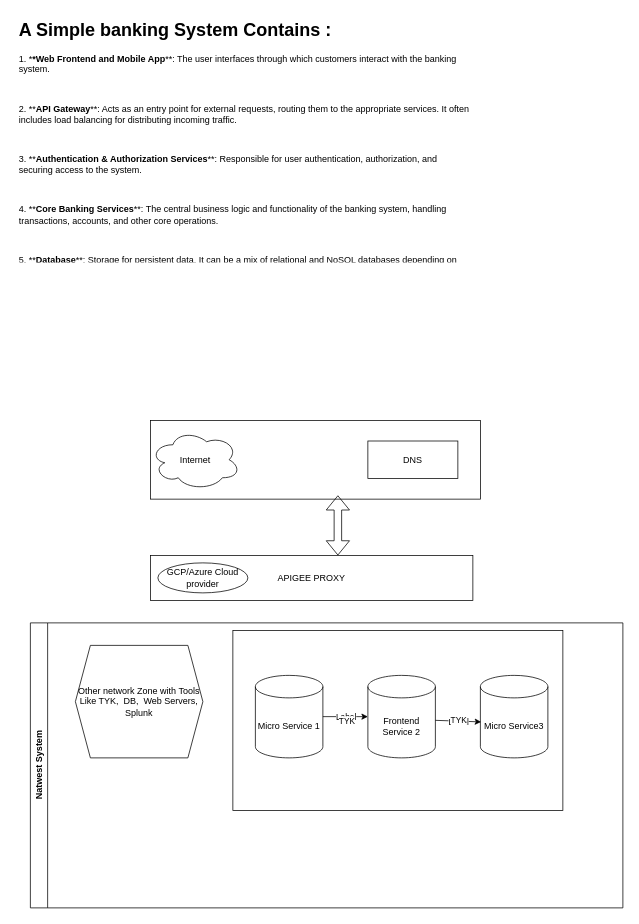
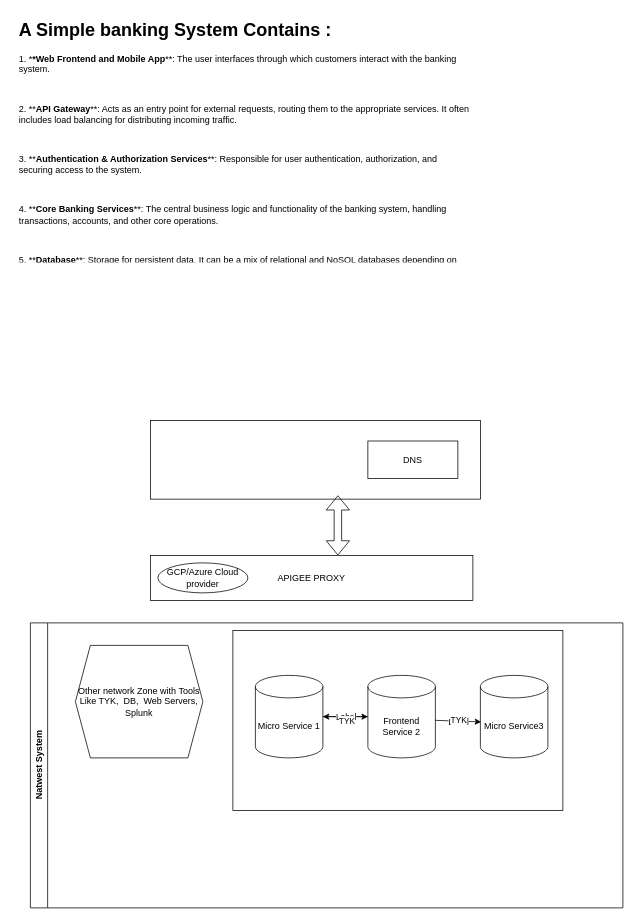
node "Internet": removed
edge "Frontend Service 2" -> "Micro Service 1": added
